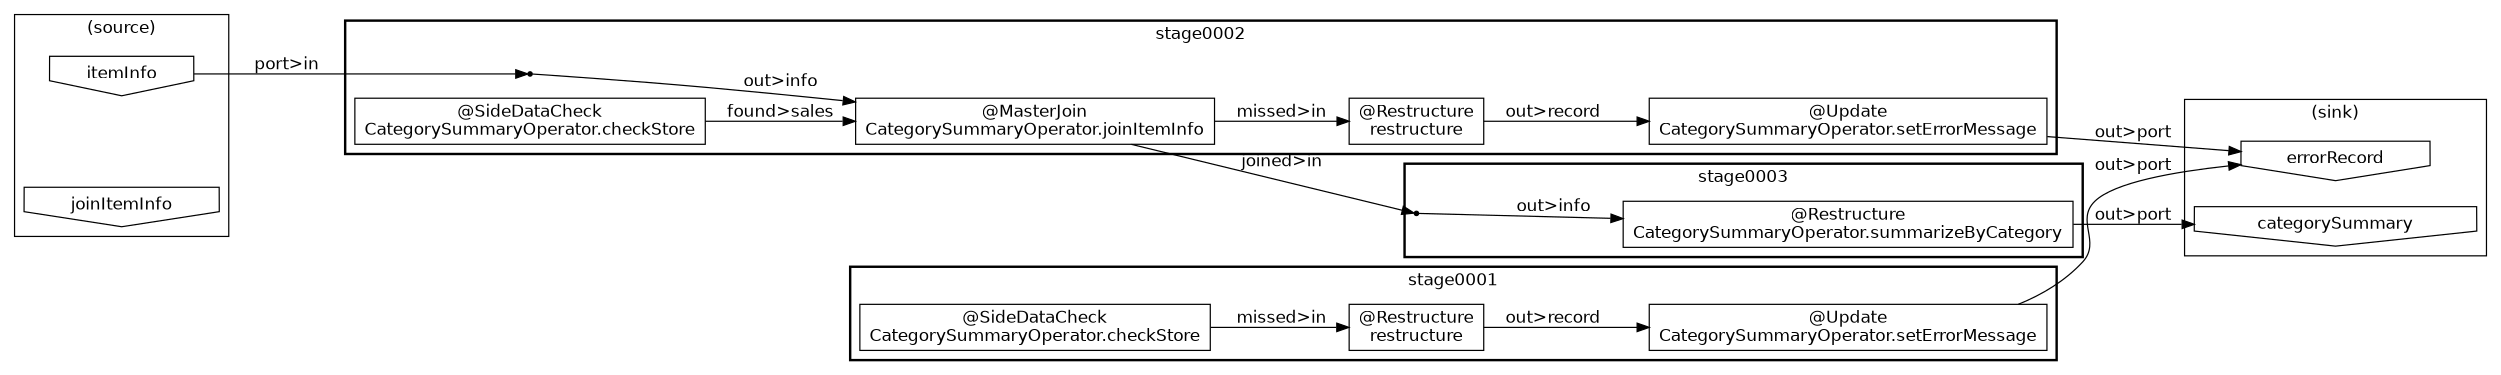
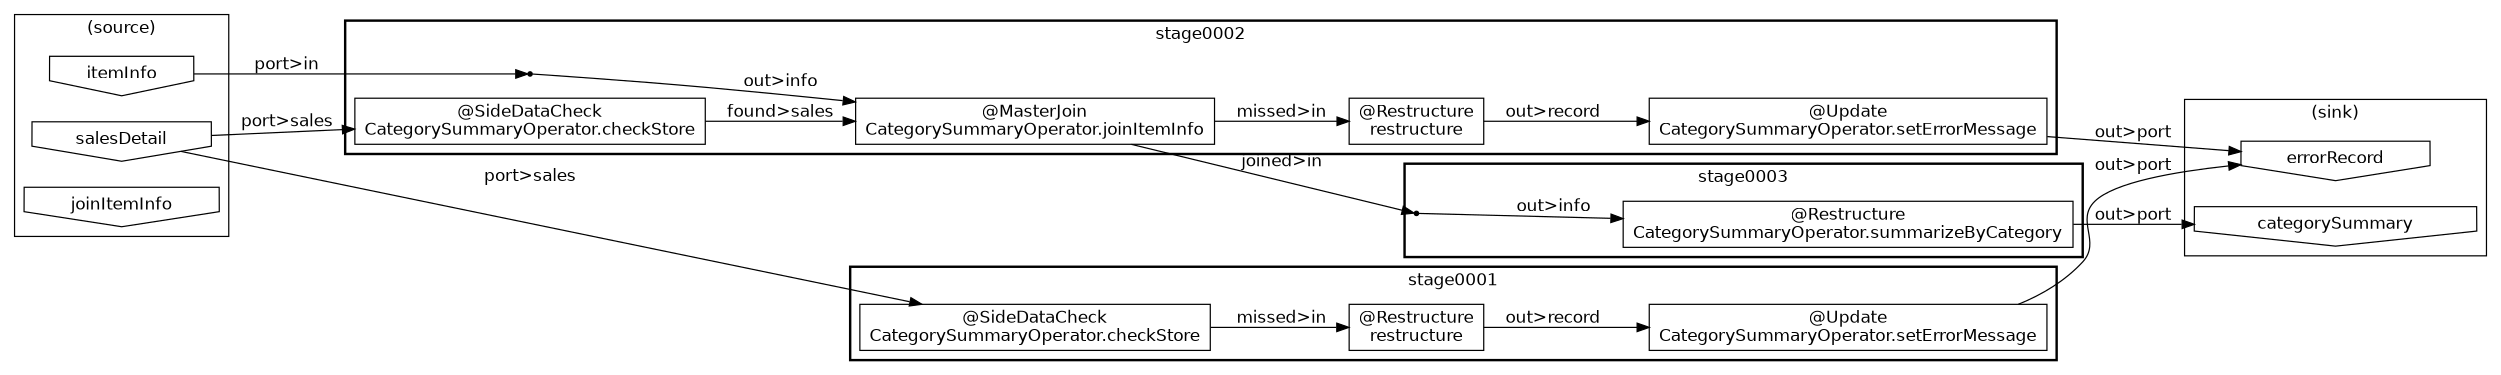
node "salesDetail": added
